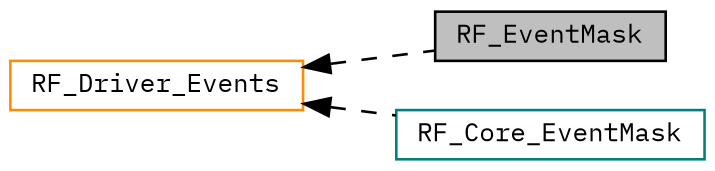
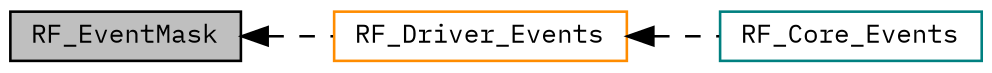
edge "RF_EventMask" -> "RF_Driver_Events": reversed
node "RF_Core_EventMask": label "RF_Core_EventMask" -> "RF_Core_Events"
